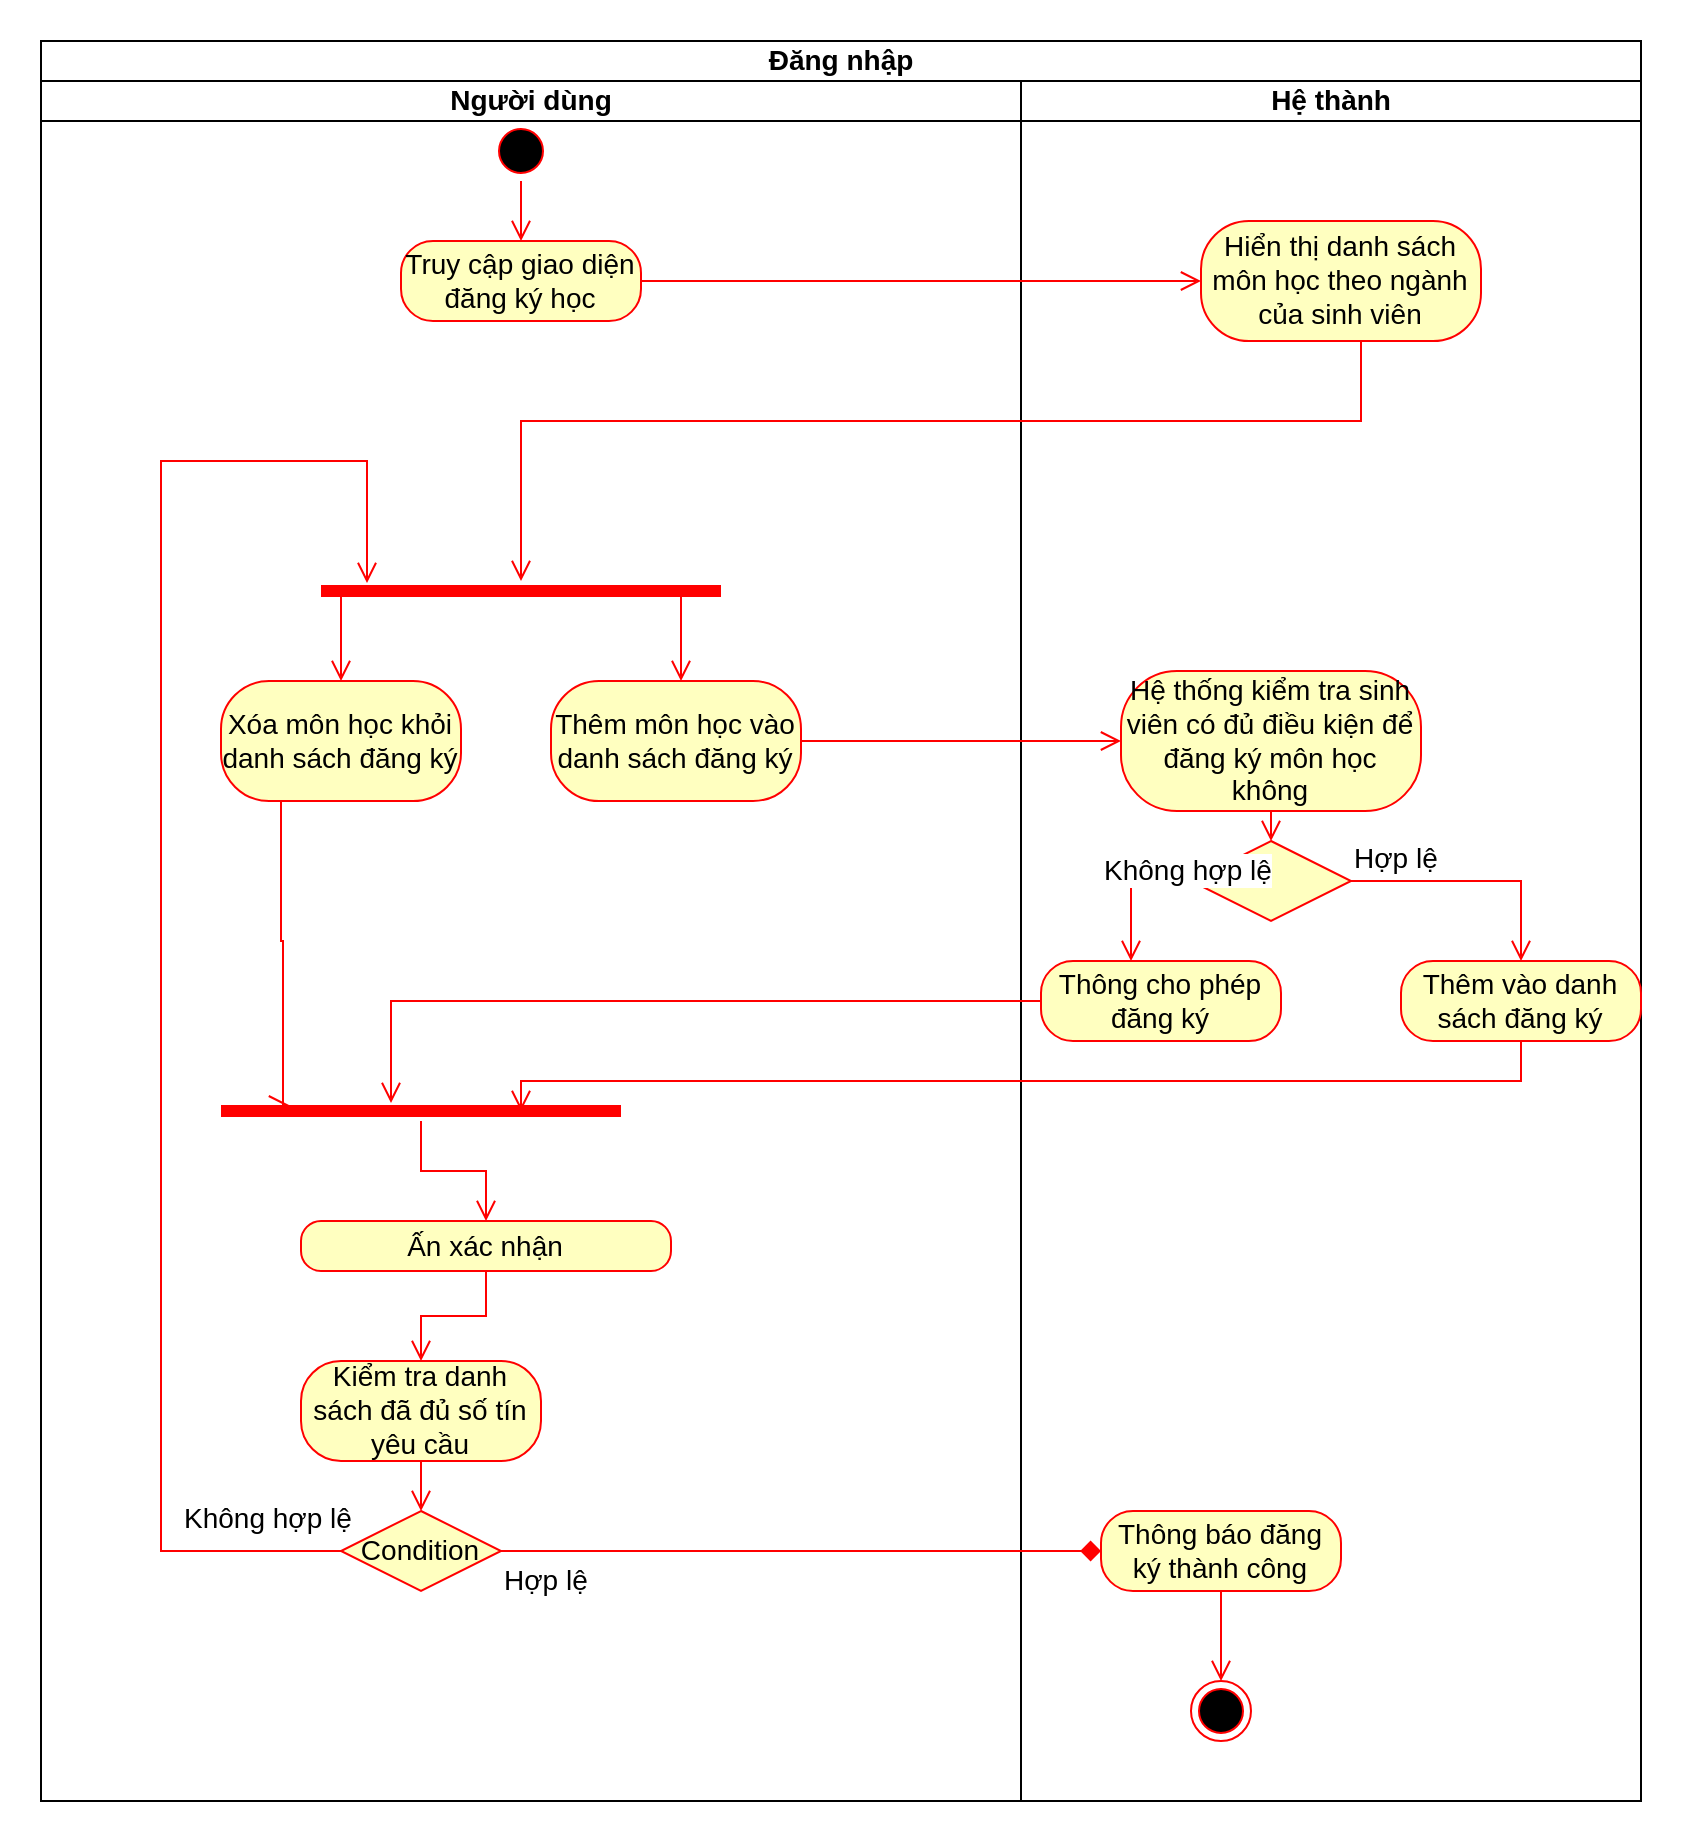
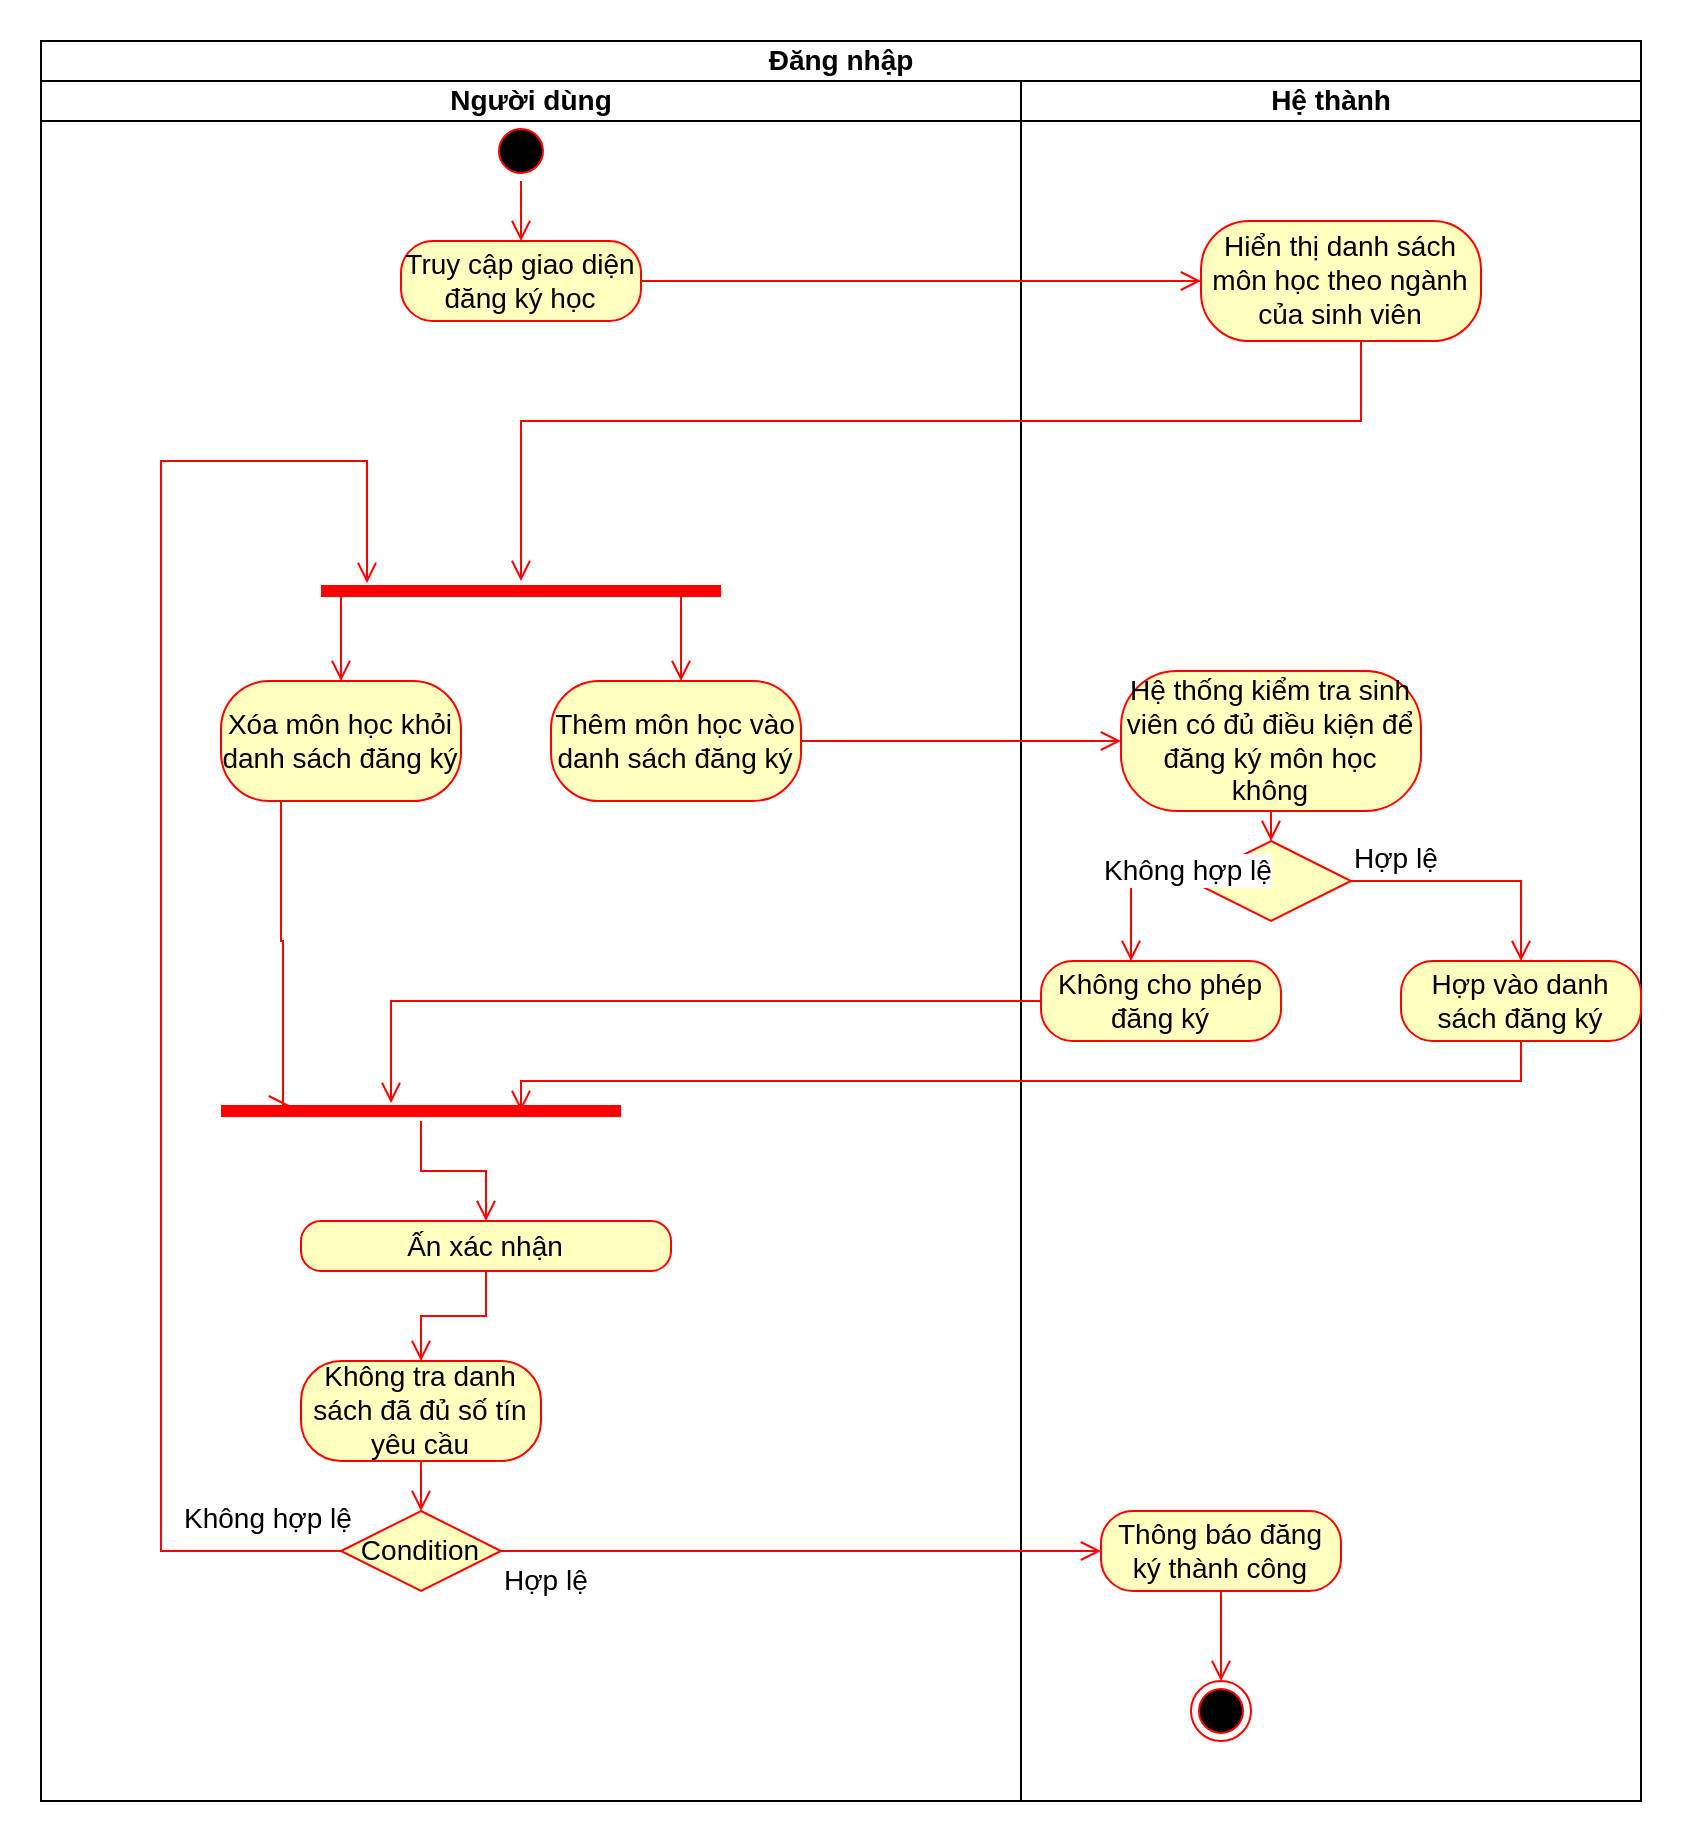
node "Thông cho phép đăng ký": label "Thông cho phép đăng ký" -> "Không cho phép đăng ký"
node "Thêm vào danh sách đăng ký": label "Thêm vào danh sách đăng ký" -> "Hợp vào danh sách đăng ký"
node "Kiểm tra danh sách đã đủ số tín yêu cầu": label "Kiểm tra danh sách đã đủ số tín yêu cầu" -> "Không tra danh sách đã đủ số tín yêu cầu"
edge "Condition" -> "Thông báo đăng ký thành công": arrowhead diamond -> open
